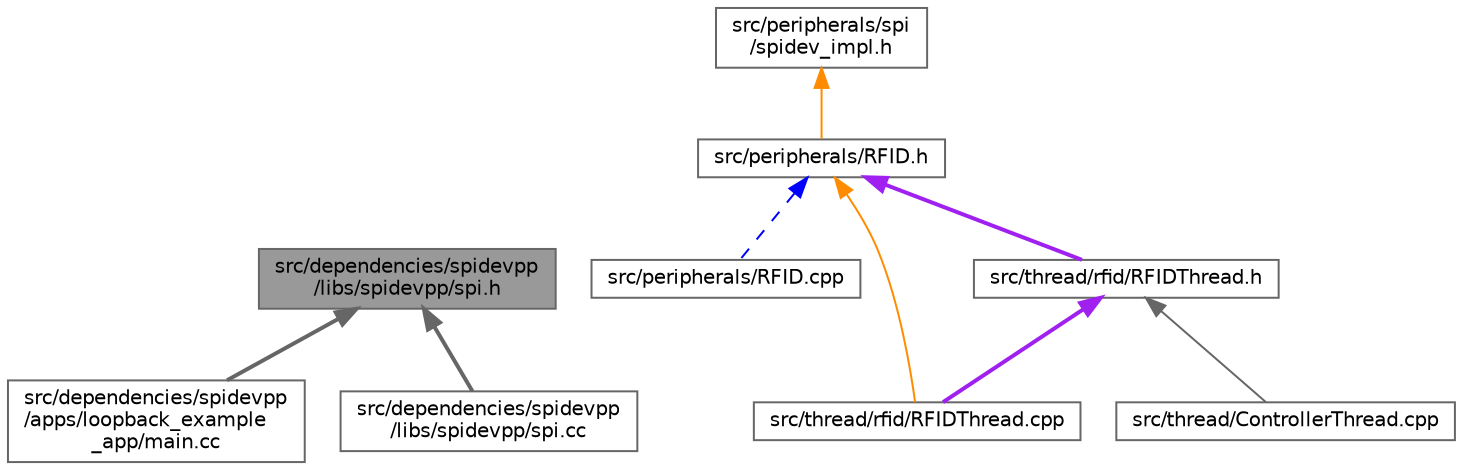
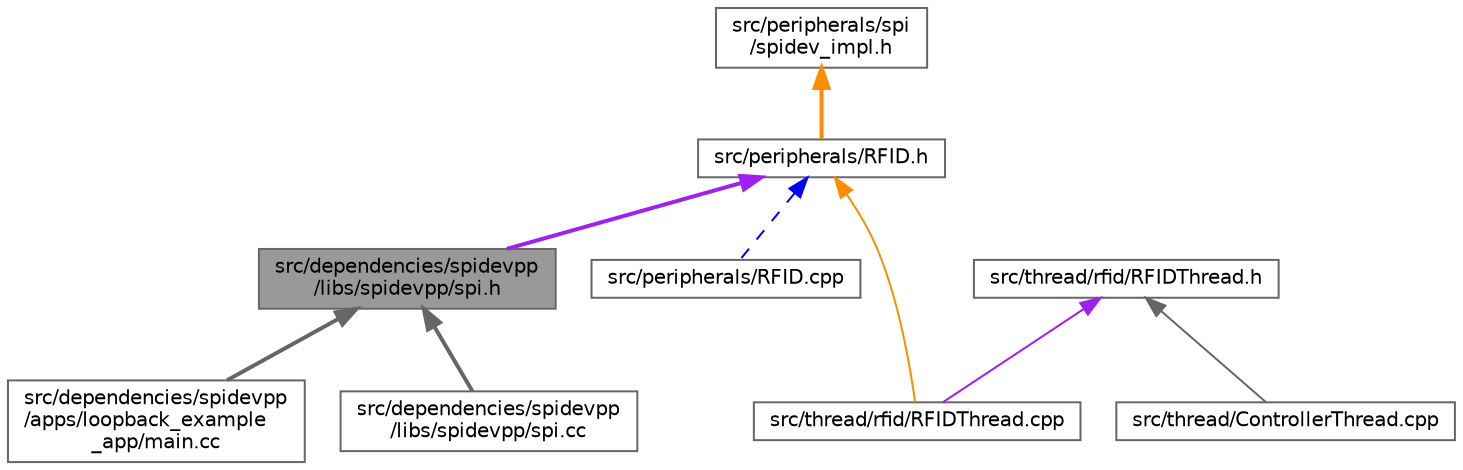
edge "src/peripherals/RFID.h" -> "src/peripherals/spi /spidev_impl.h": style solid -> bold
edge "src/thread/rfid/RFIDThread.h" -> "src/peripherals/RFID.h": now "src/dependencies/spidevpp /libs/spidevpp/spi.h" -> "src/peripherals/RFID.h"
edge "src/thread/rfid/RFIDThread.cpp" -> "src/thread/rfid/RFIDThread.h": style bold -> solid
